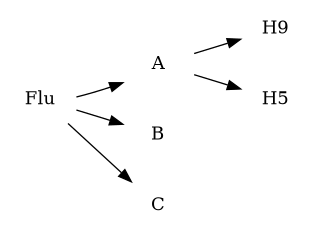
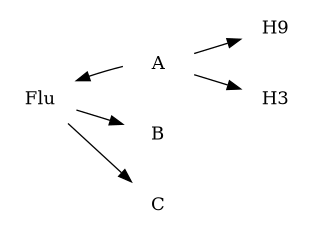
edge "Flu" -> "A": reversed
node "H5": label "H5" -> "H3"
